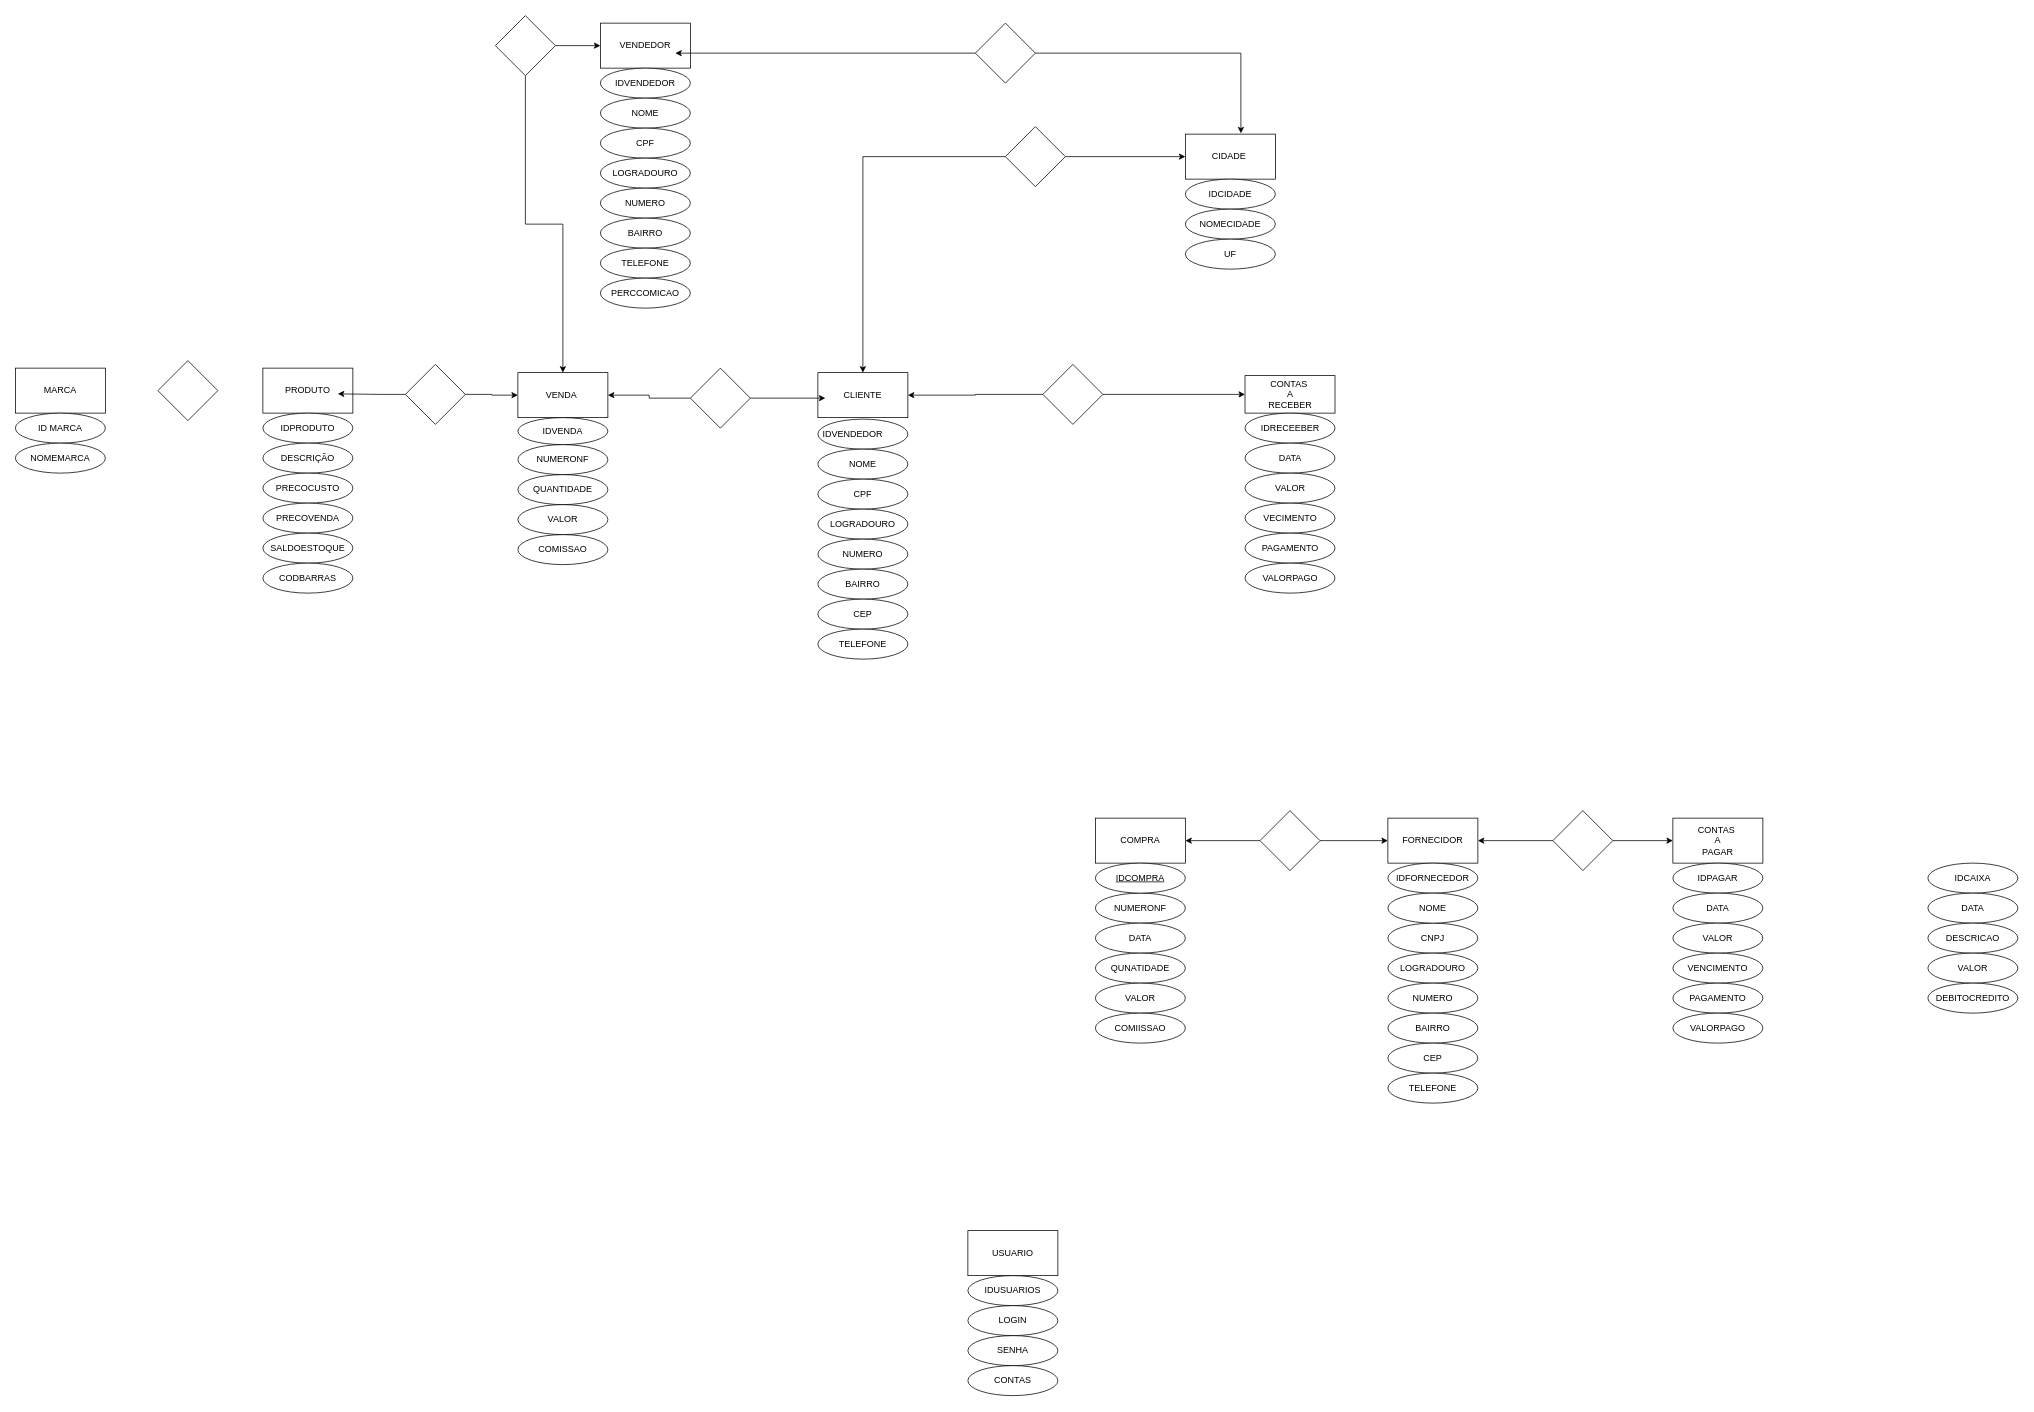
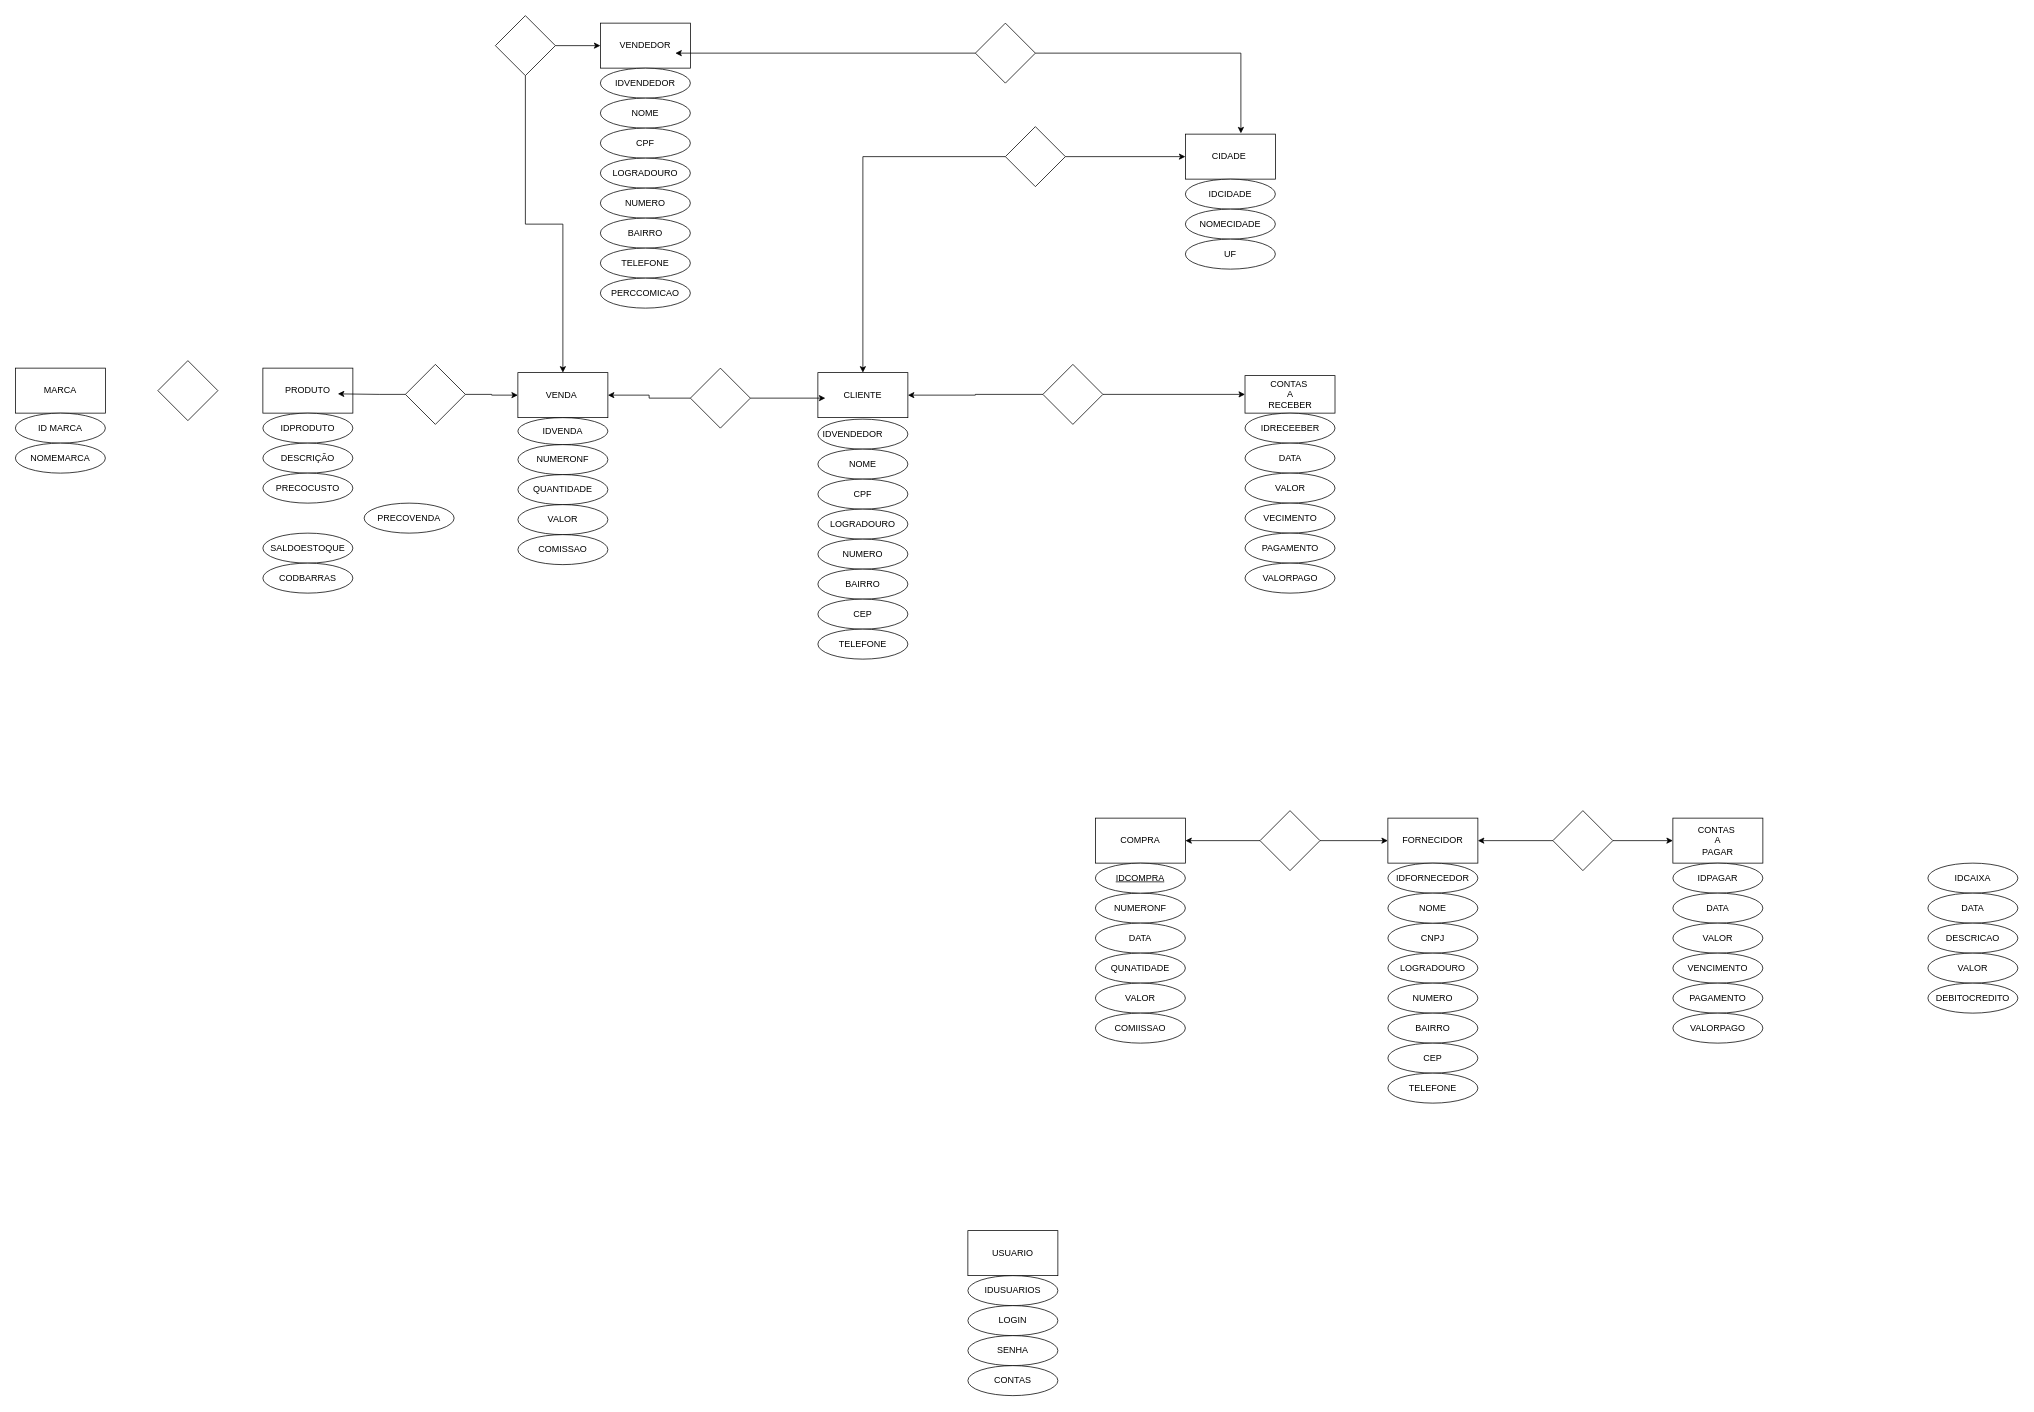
node "PRECOVENDA": moved (308, 518) -> (409, 518)
